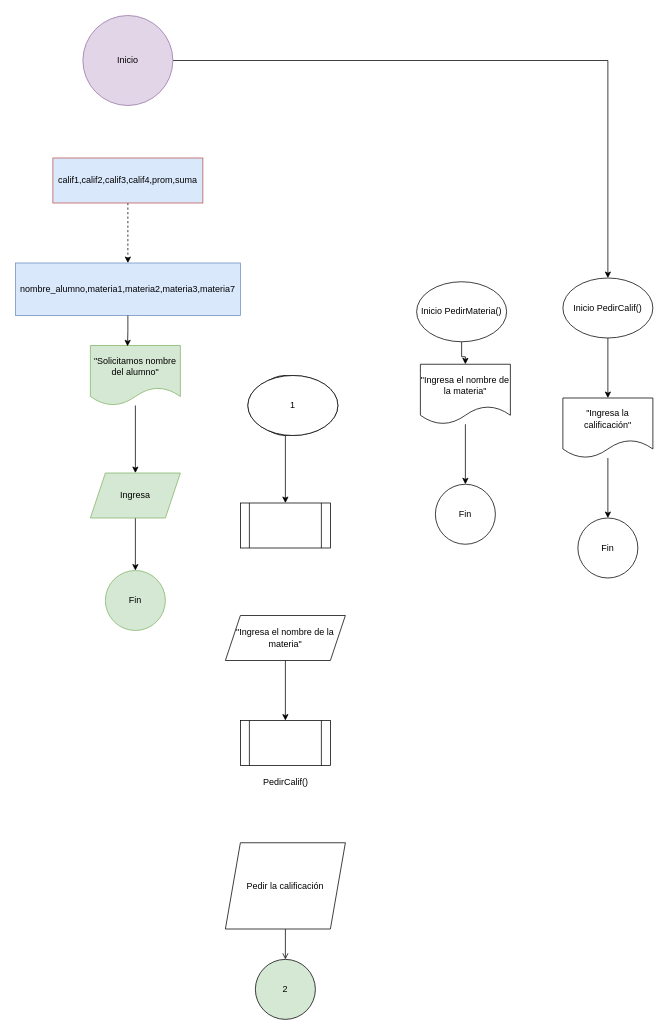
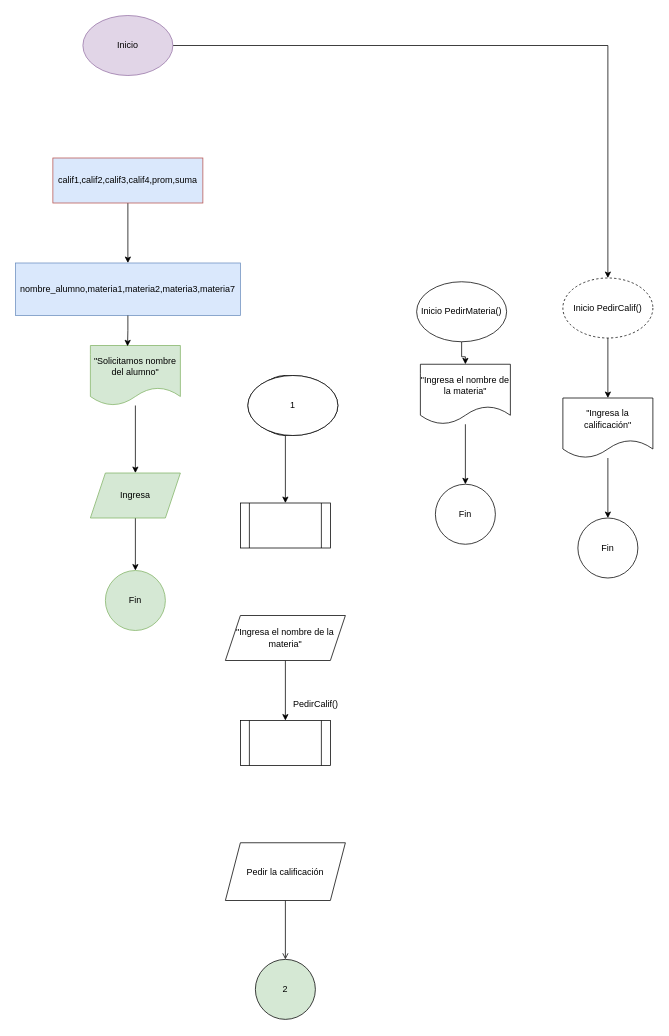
node "Inicio": size 90x90 -> 90x60
edge "calif1,calif2,calif3,calif4,prom,suma" -> "nombre_alumno,materia1,materia2,materia3,materia7": style dashed -> solid
node "Inicio PedirCalif()": style solid -> dashed
node "PedirCalif()": moved (285, 783) -> (315, 704)
node "Pedir la calificación": size 120x86 -> 120x58
